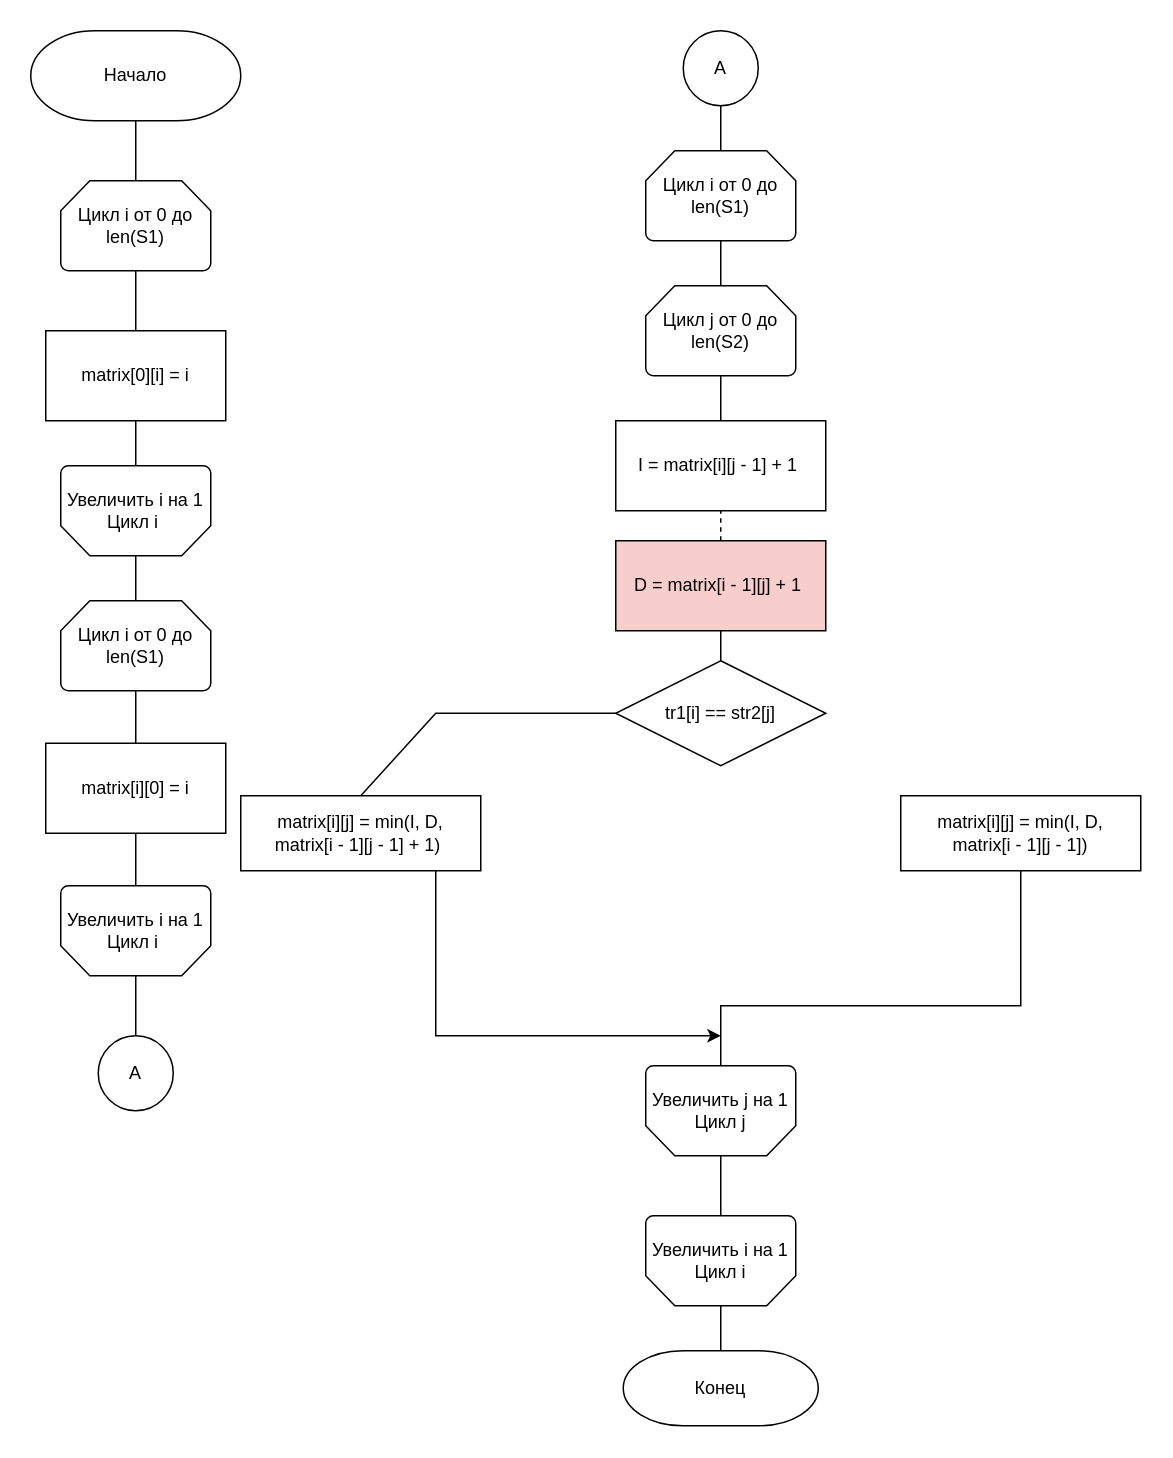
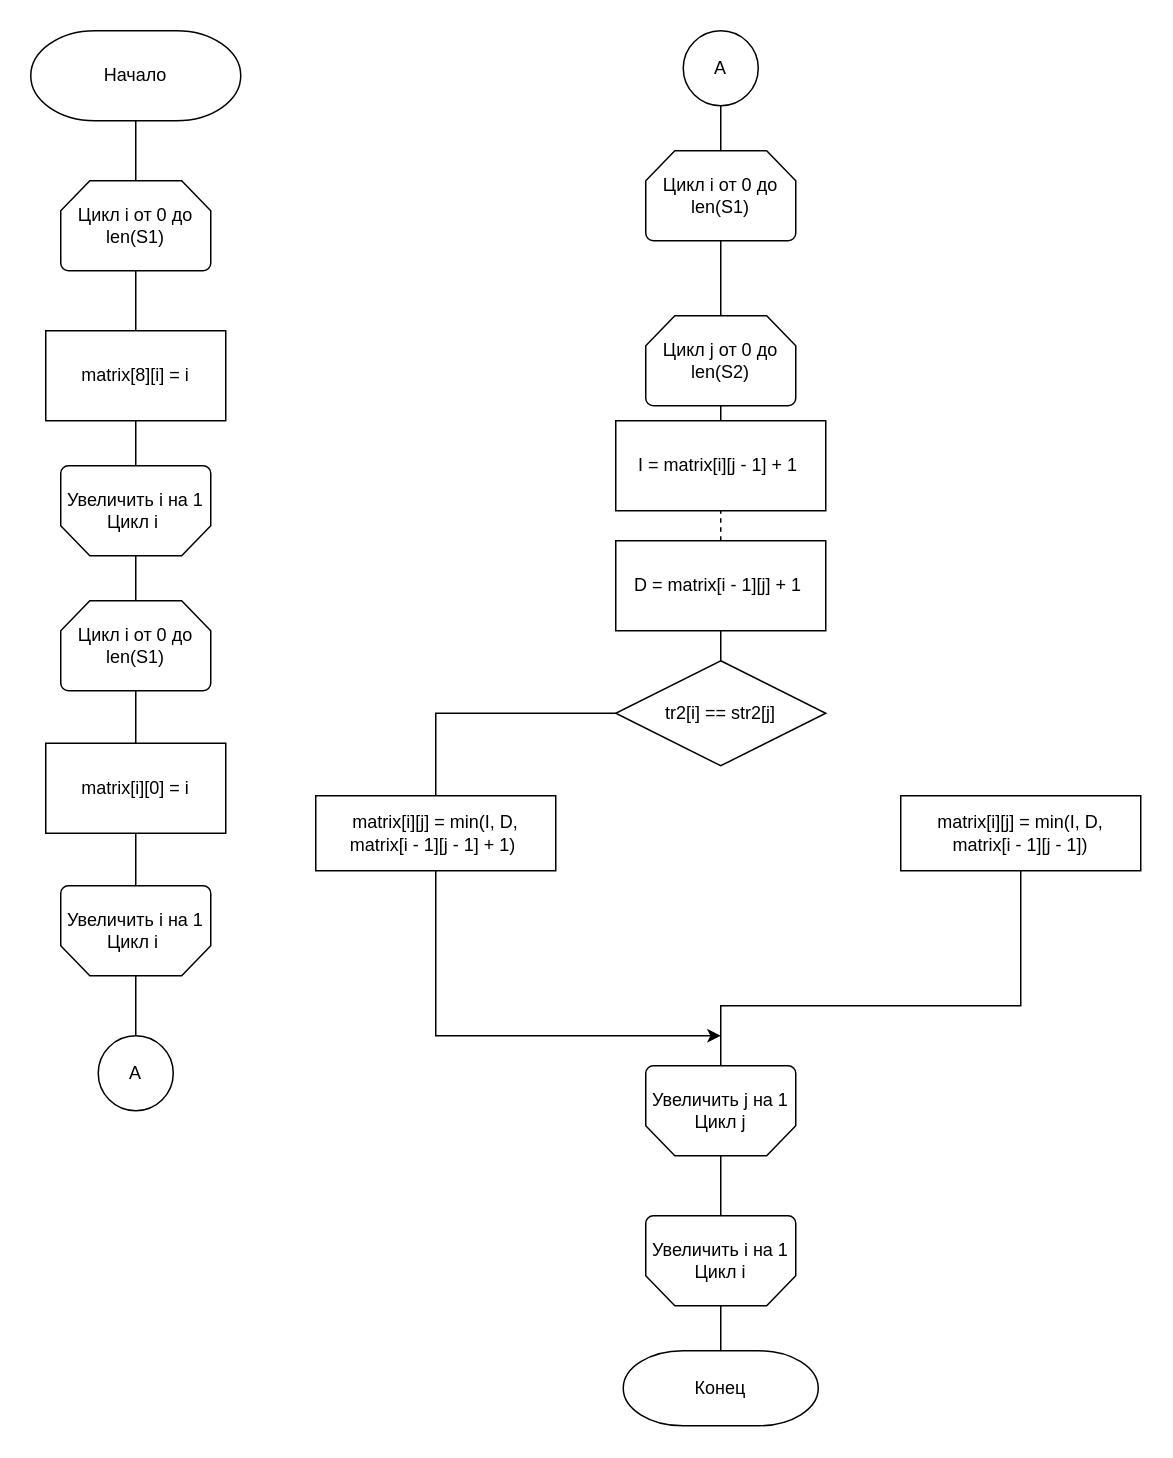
node "Цикл j от 0 до len(S2)": moved (721, 331) -> (721, 361)
node "matrix[0][i] = i": label "matrix[0][i] = i" -> "matrix[8][i] = i"
node "D = matrix[i - 1][j] + 1": fillcolor #f8cecc -> #ffffff
node "tr1[i] == str2[j]": label "tr1[i] == str2[j]" -> "tr2[i] == str2[j]"
node "matrix[i][j] = min(I, D, matrix[i - 1][j - 1] + 1)": moved (361, 833) -> (436, 833)
